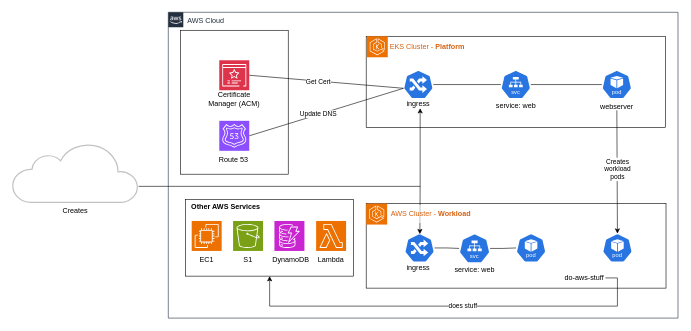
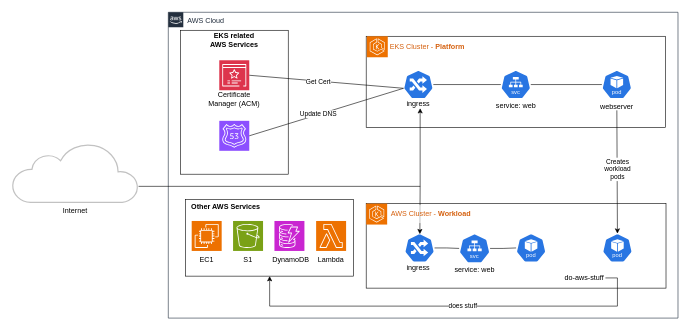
node "EKS related AWS Services": added
node "Route 53": removed
node "Creates": label "Creates" -> "Internet"
